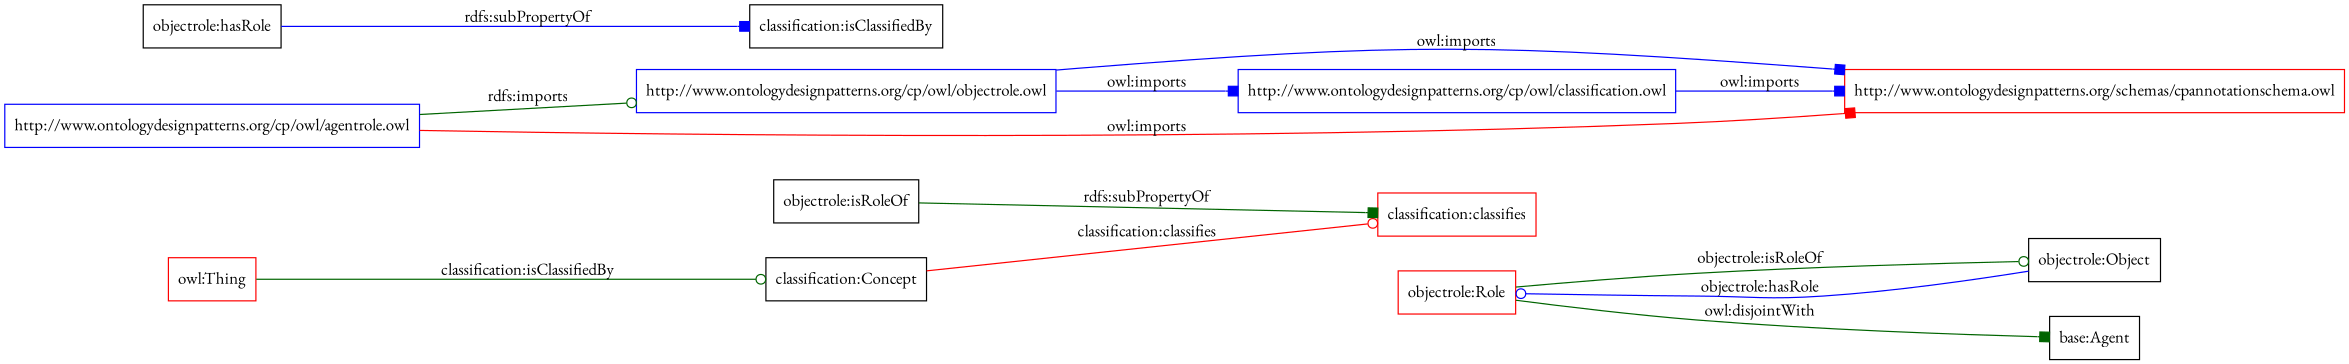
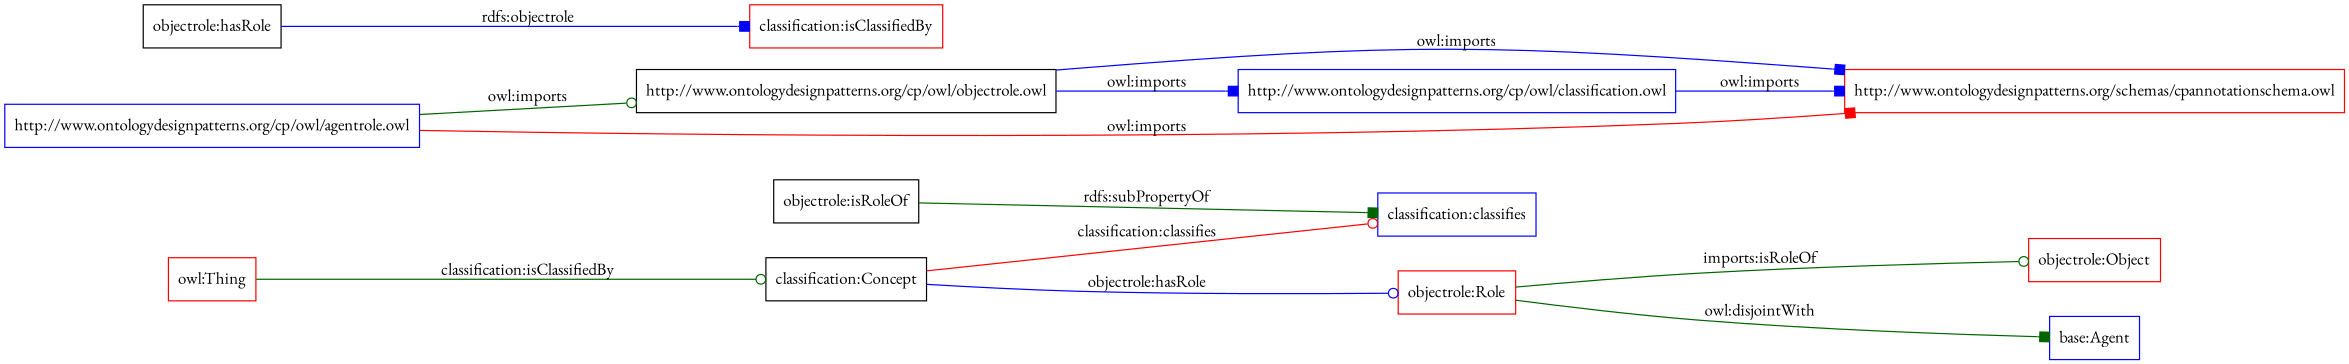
edge "objectrole:hasRole" -> "classification:isClassifiedBy": label "rdfs:subPropertyOf" -> "rdfs:objectrole"
node "classification:isClassifiedBy": color black -> red
node "http://www.ontologydesignpatterns.org/cp/owl/objectrole.owl": color blue -> black
edge "http://www.ontologydesignpatterns.org/cp/owl/agentrole.owl" -> "http://www.ontologydesignpatterns.org/cp/owl/objectrole.owl": label "rdfs:imports" -> "owl:imports"
node "classification:classifies": color red -> blue
edge "objectrole:Role" -> "objectrole:Object": label "objectrole:isRoleOf" -> "imports:isRoleOf"
node "objectrole:Object": color black -> red
edge "objectrole:Object" -> "objectrole:Role": now "classification:Concept" -> "objectrole:Role"
node "base:Agent": color black -> blue
